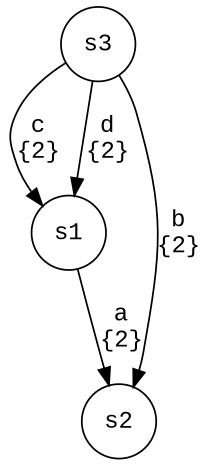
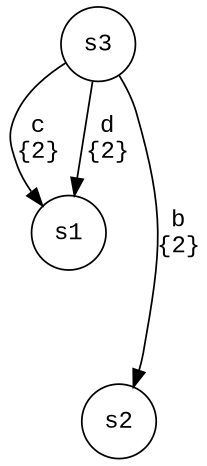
edge "s1" -> "s2": removed, label "a {2}"
